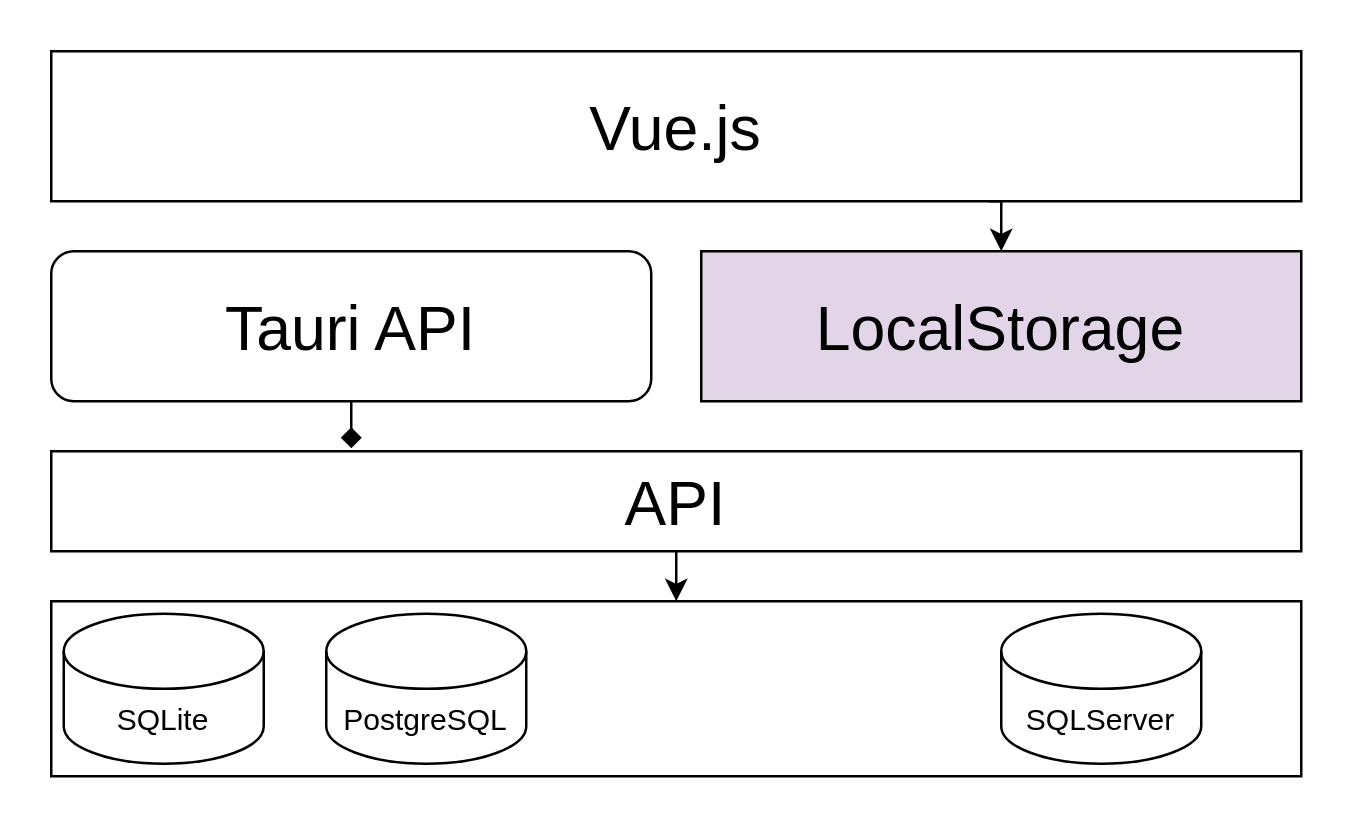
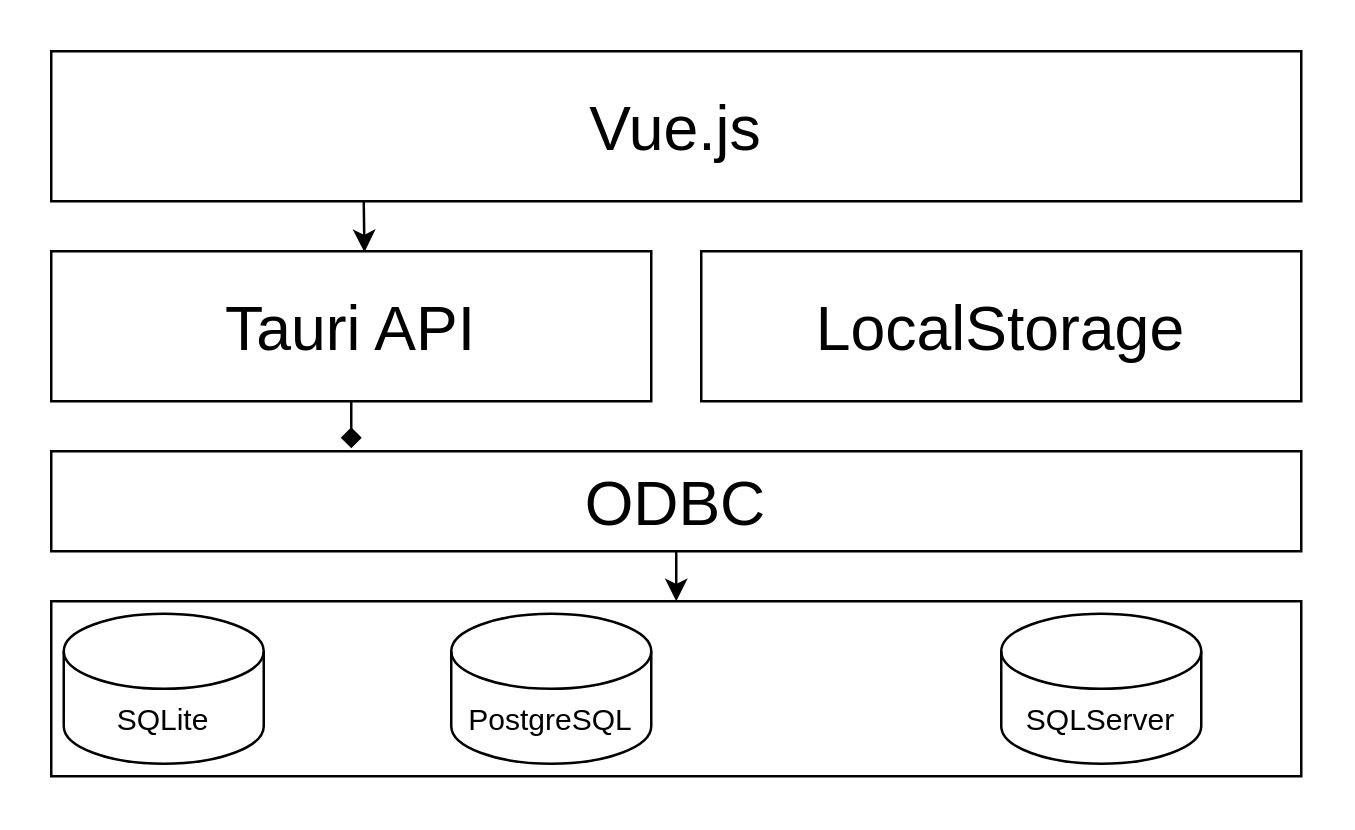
edge "Vue.js" -> "LocalStorage": removed
edge "Vue.js" -> "Tauri API": added
node "Tauri API": shape rounded rectangle -> rectangle
node "LocalStorage": fillcolor #e1d5e7 -> #ffffff
node "API": label "API" -> "ODBC"
node "PostgreSQL": moved (426, 689) -> (551, 689)
